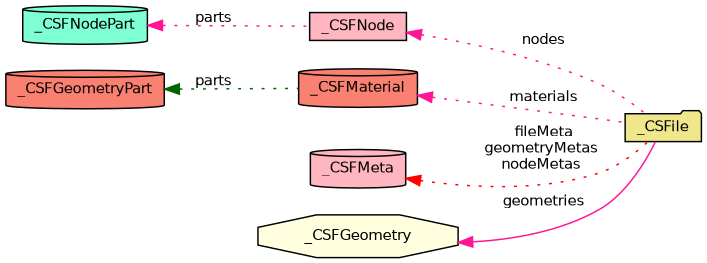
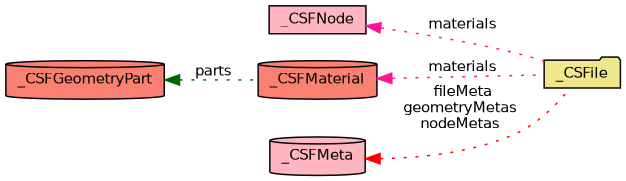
node "_CSFNodePart": removed
edge "_CSFile" -> "_CSFNode": label " nodes" -> " materials"
node "_CSFGeometry": removed
